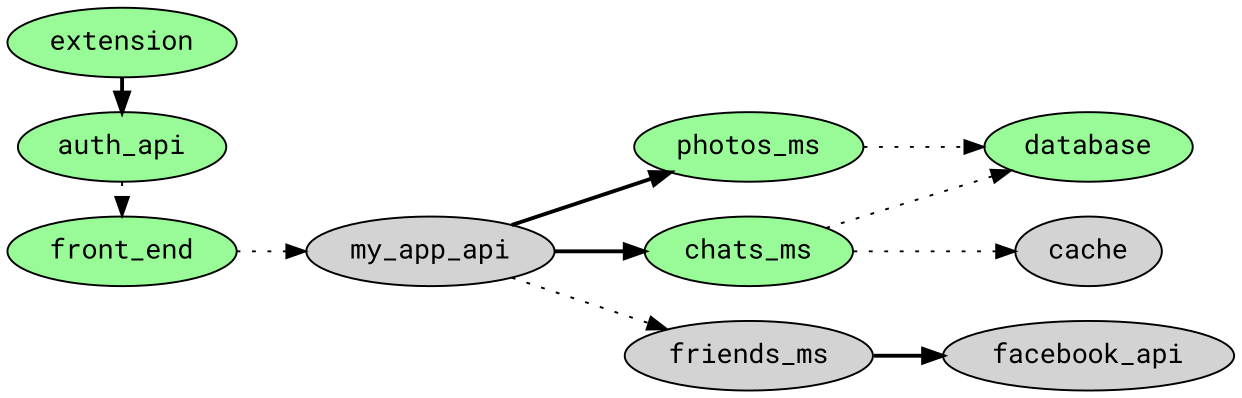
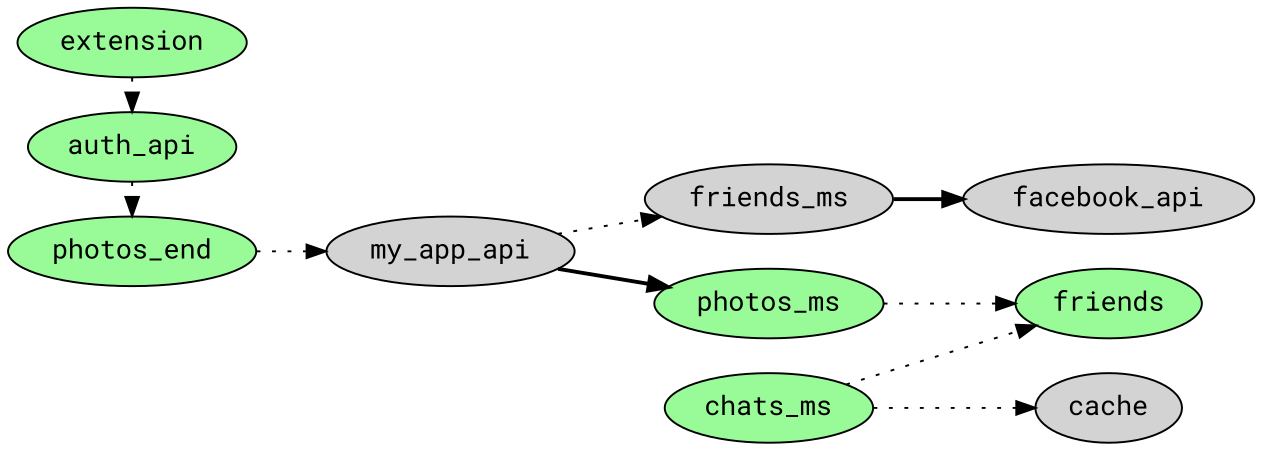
edge "extension" -> "auth_api": style bold -> dotted
node "database": label "database" -> "friends"
node "front_end": label "front_end" -> "photos_end"
edge "my_app_api" -> "chats_ms": removed
